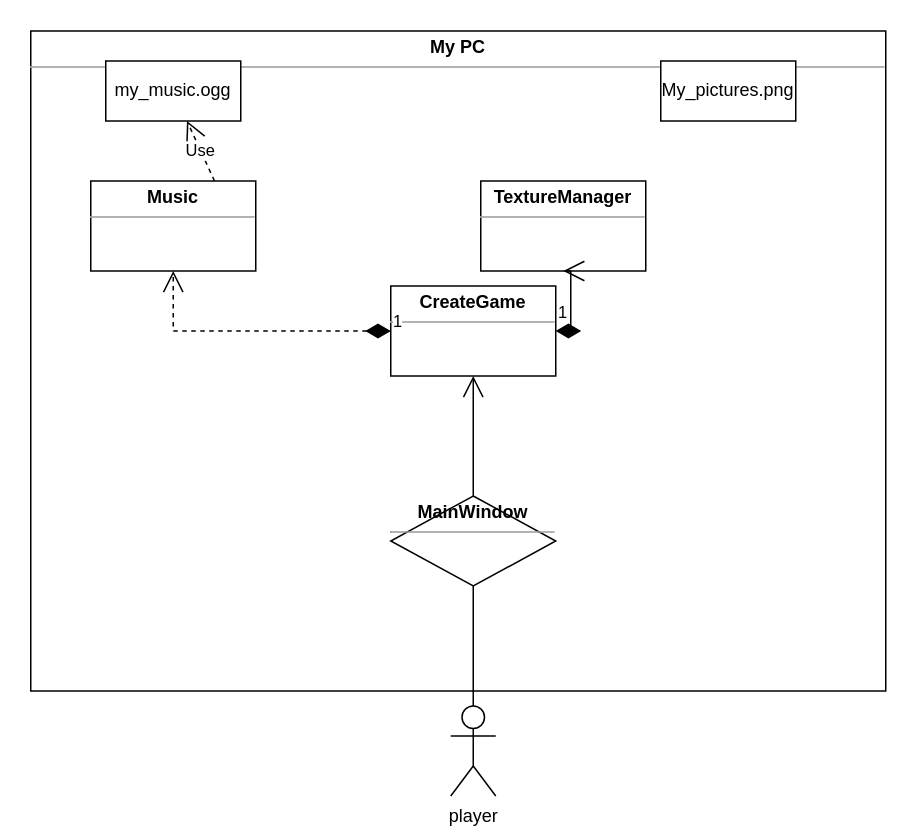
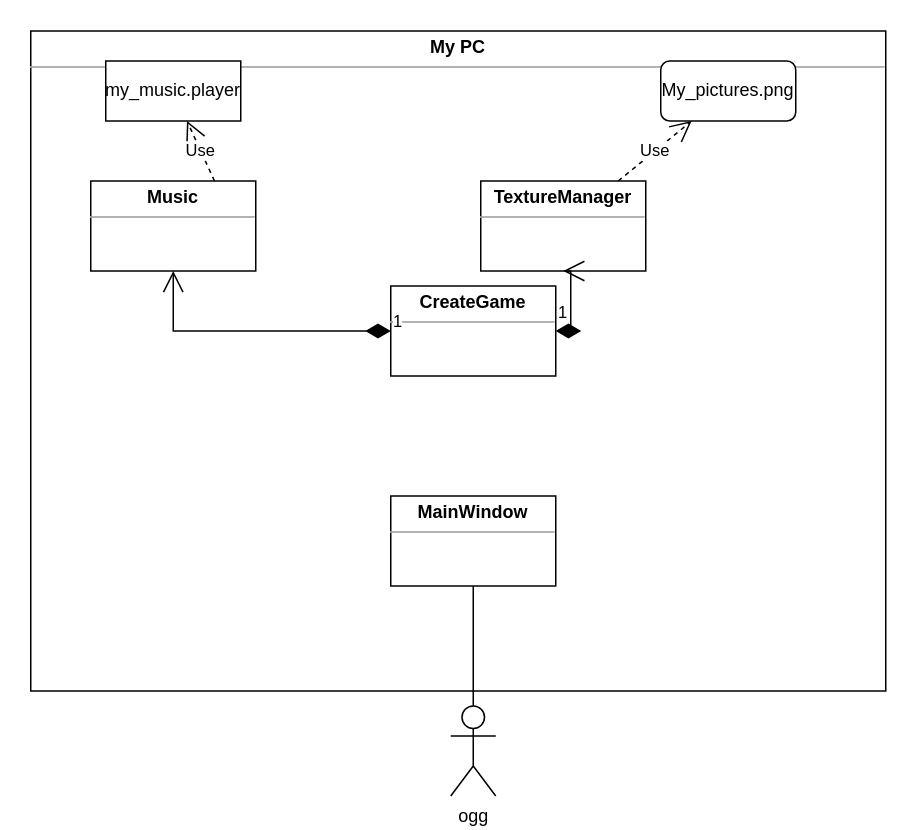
node "my_music.ogg": label "my_music.ogg" -> "my_music.player"
node "My_pictures.png": shape rectangle -> rounded rectangle
edge "TextureManager" -> "My_pictures.png": added, label "Use"
edge "Music" -- "CreateGame": style dashed -> solid
edge "MainWindow" -> "CreateGame": removed
node "MainWindow": shape diamond -> rectangle
node "player": label "player" -> "ogg"
